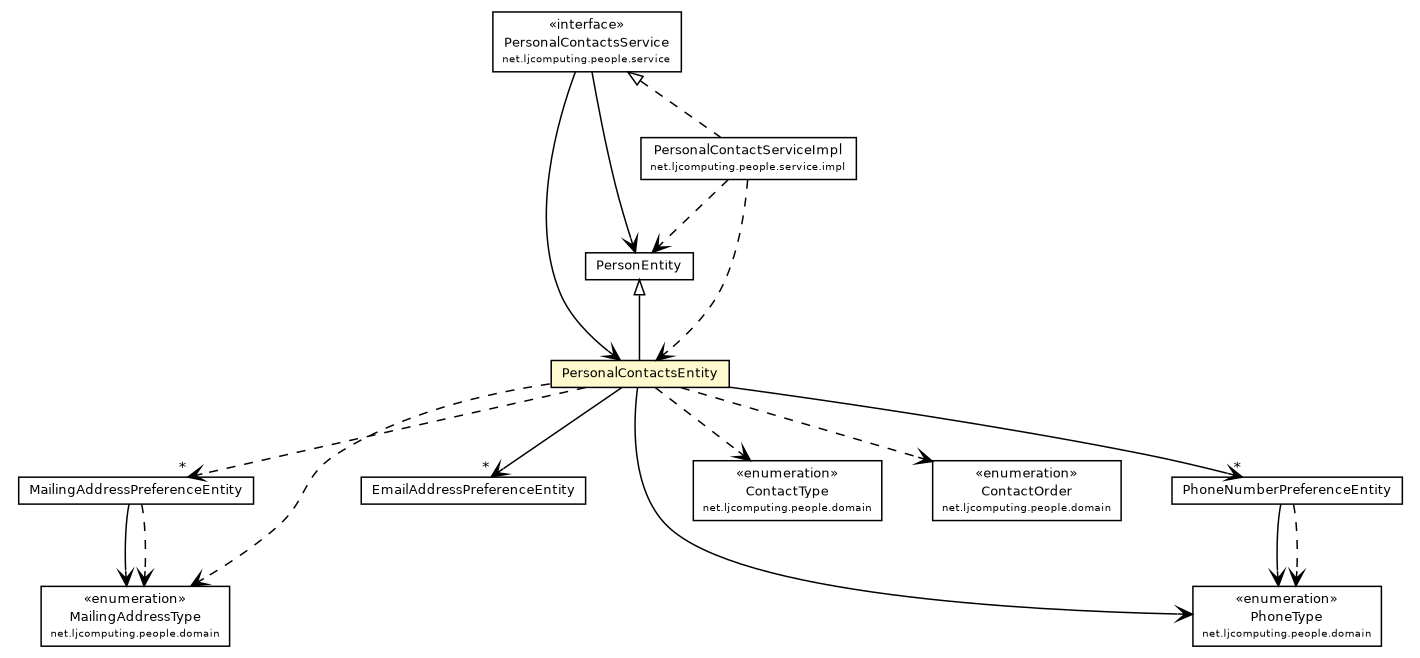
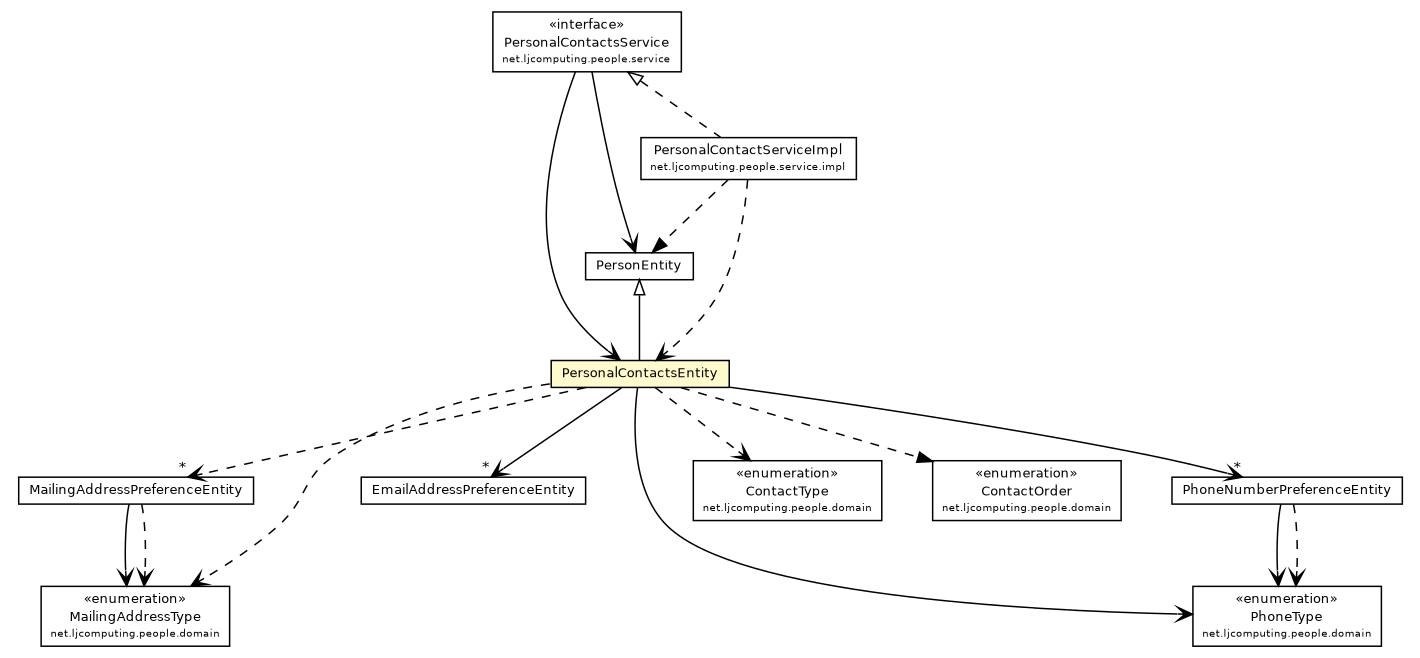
edge "PersonalContactServiceImpl" -> "PersonEntity": arrowhead open -> normal
edge "PersonalContactsEntity" -> "ContactOrder": arrowhead open -> normal
